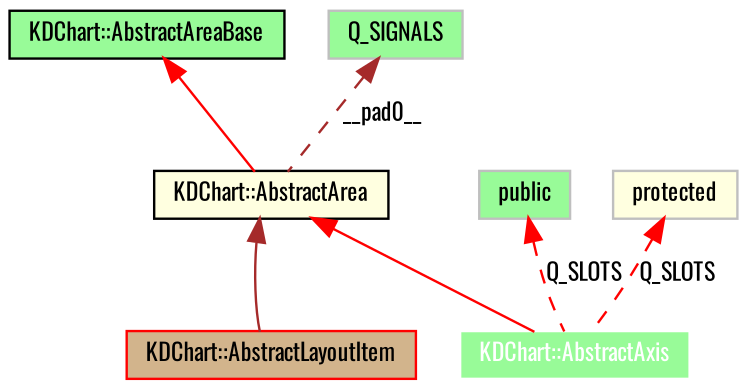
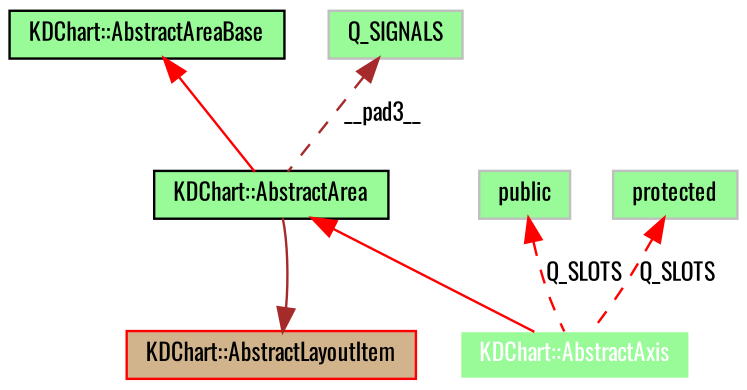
edge "KDChart::AbstractArea" -> "Q_SIGNALS": label "__pad0__" -> "__pad3__"
node "KDChart::AbstractArea": fillcolor lightyellow -> palegreen
node "protected": fillcolor lightyellow -> palegreen
edge "KDChart::AbstractLayoutItem" -> "KDChart::AbstractArea": reversed
